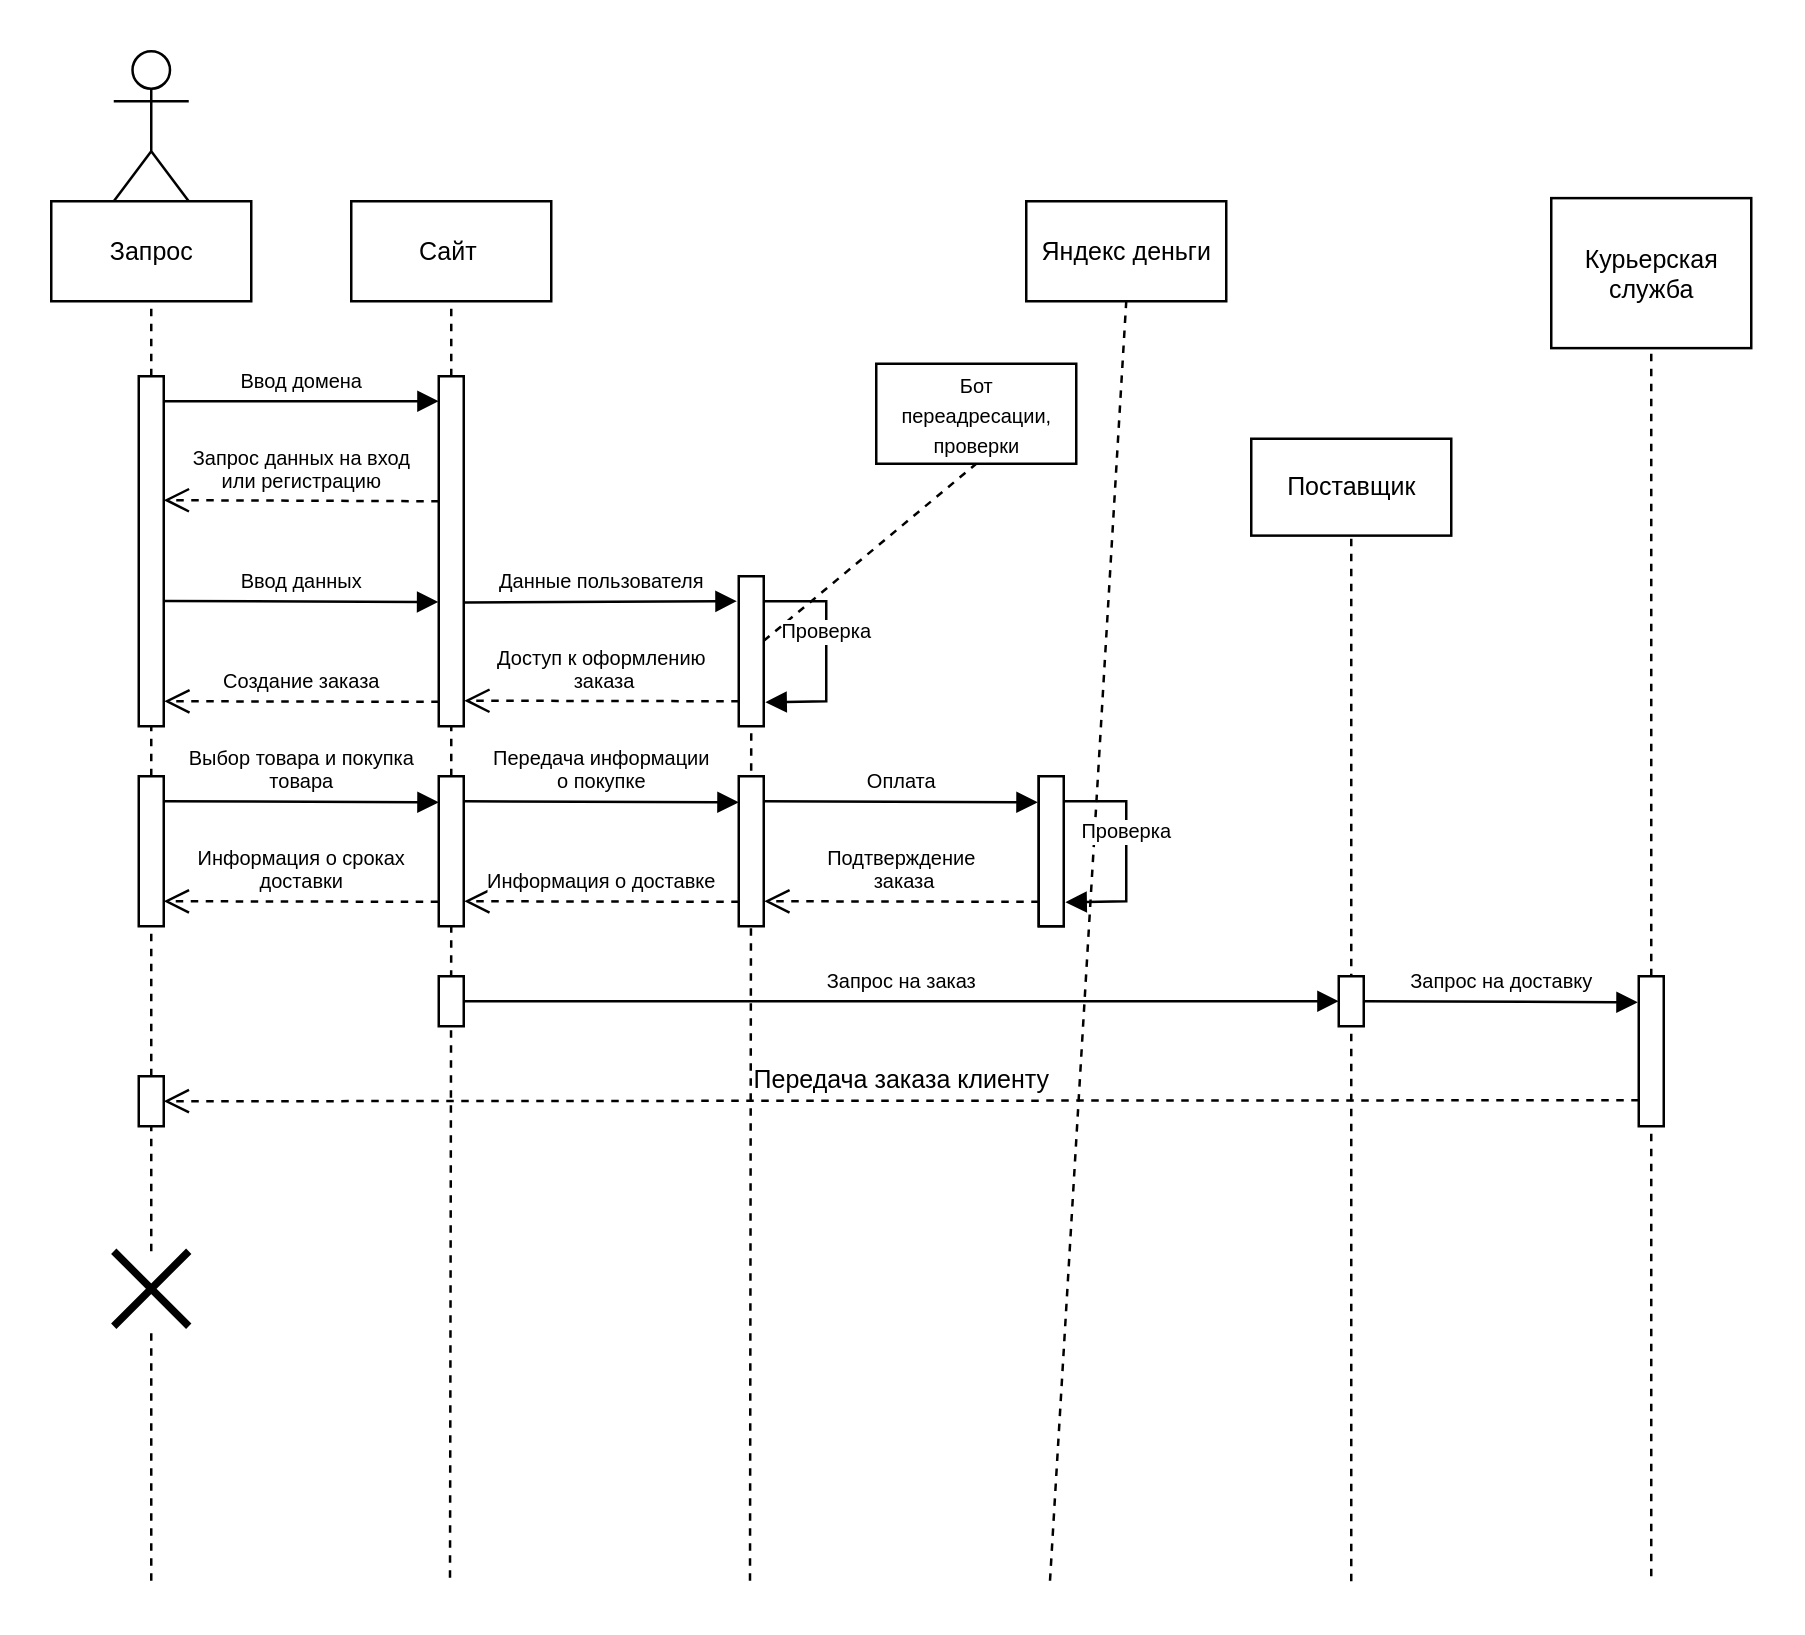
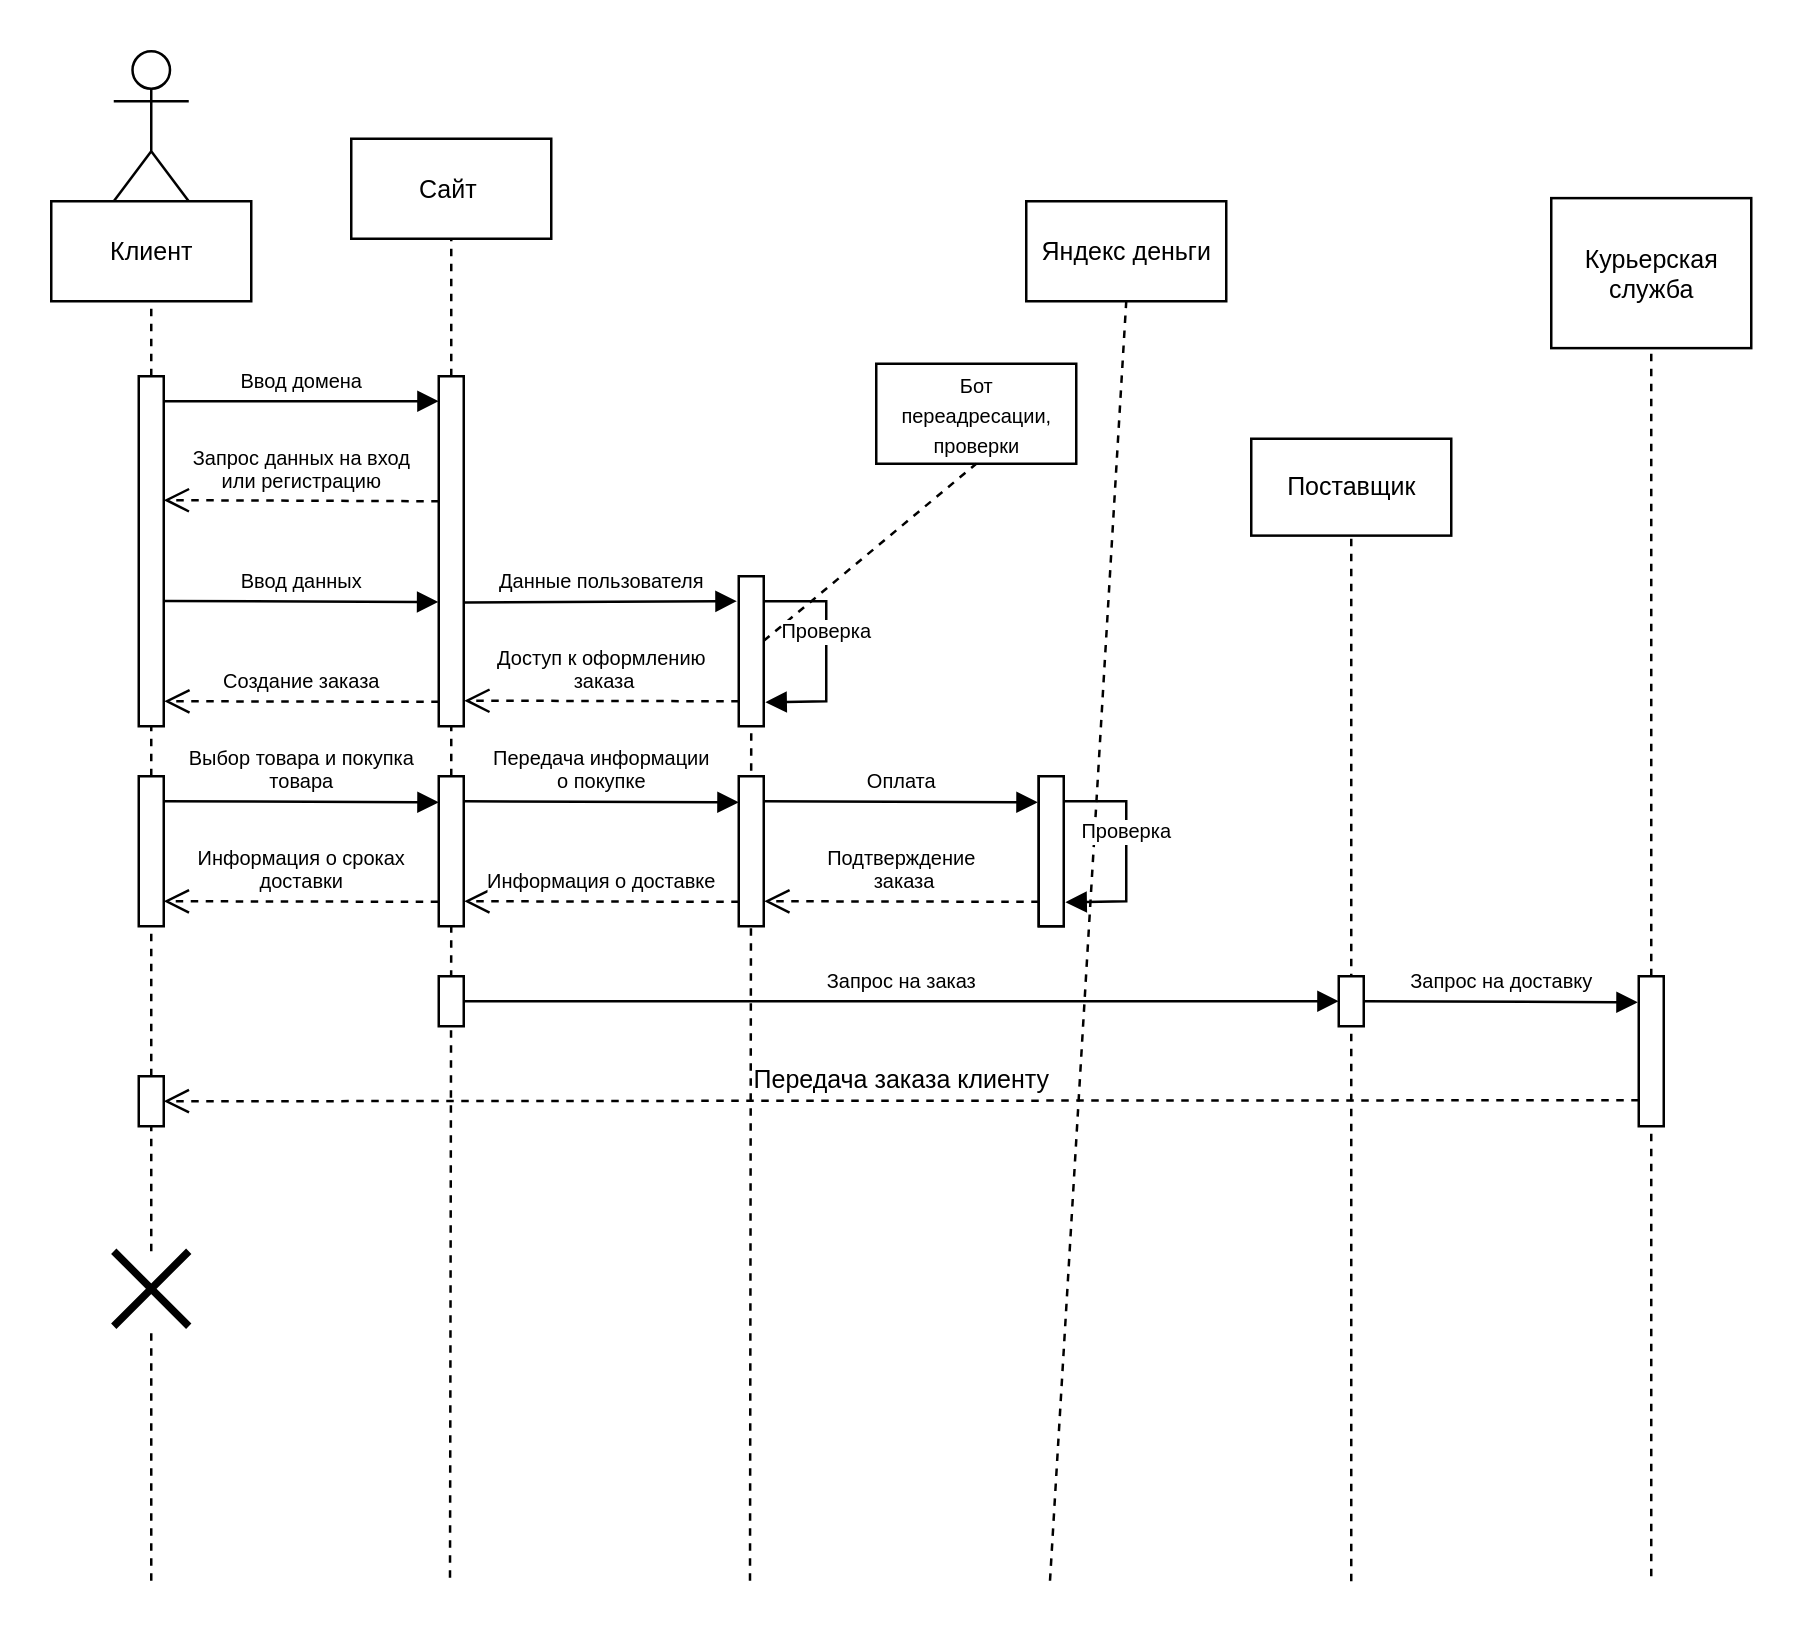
node "Запрос": label "Запрос" -> "Клиент"
node "Сайт": moved (451, 251) -> (451, 189)
